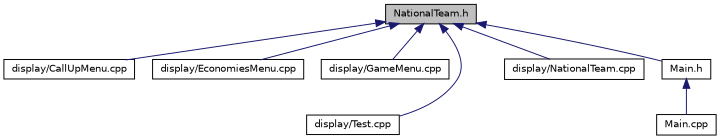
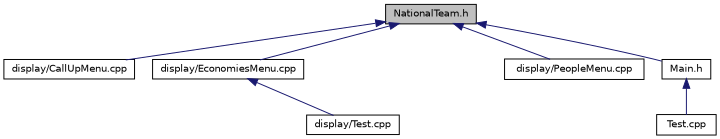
node "display/GameMenu.cpp": removed
node "display/NationalTeam.cpp": label "display/NationalTeam.cpp" -> "display/PeopleMenu.cpp"
edge "display/Test.cpp" -> "NationalTeam.h": now "display/Test.cpp" -> "display/EconomiesMenu.cpp"
node "Main.cpp": label "Main.cpp" -> "Test.cpp"
